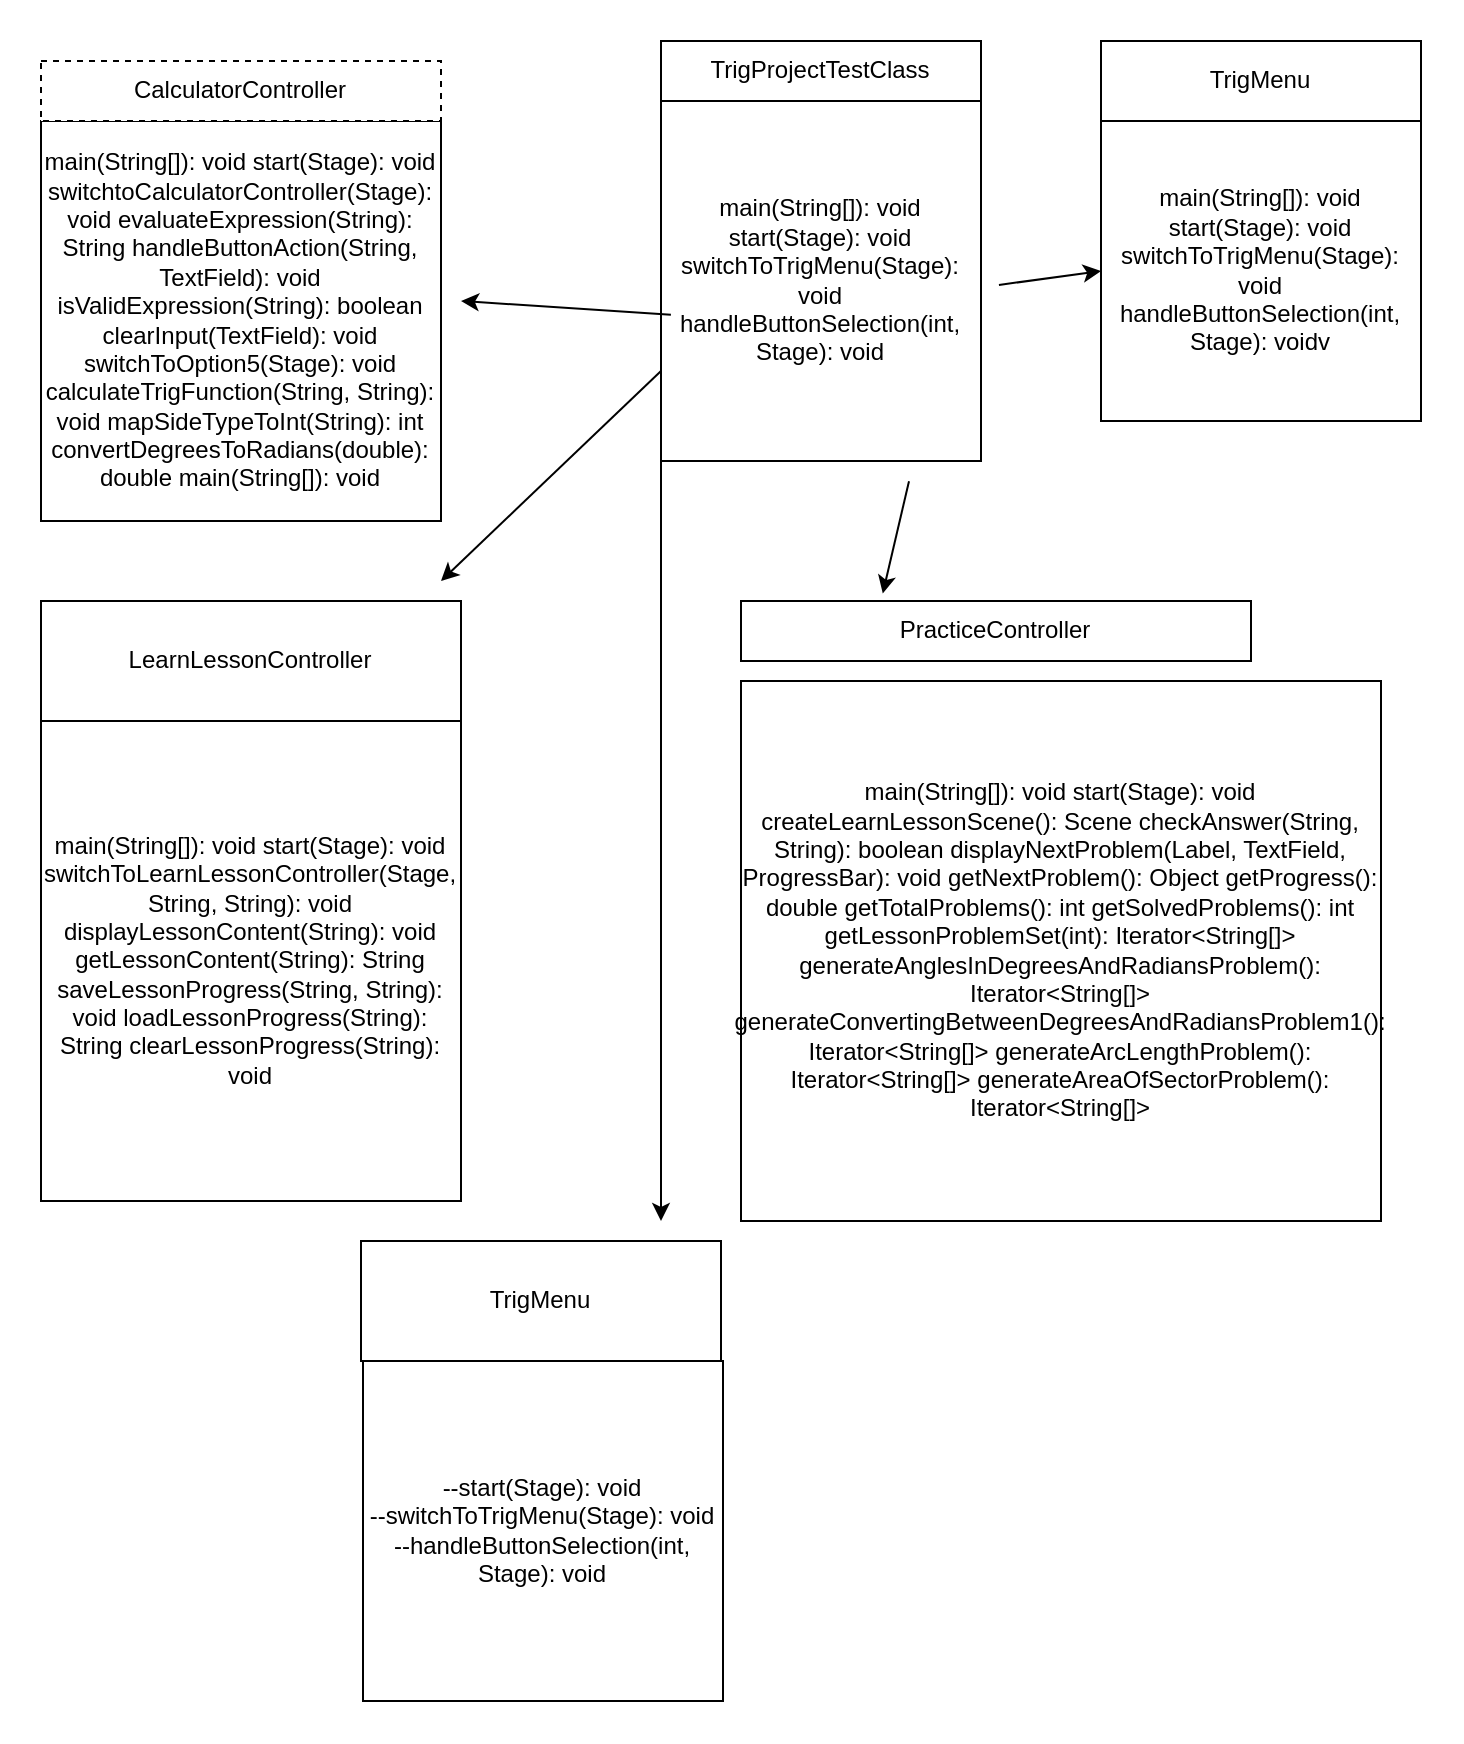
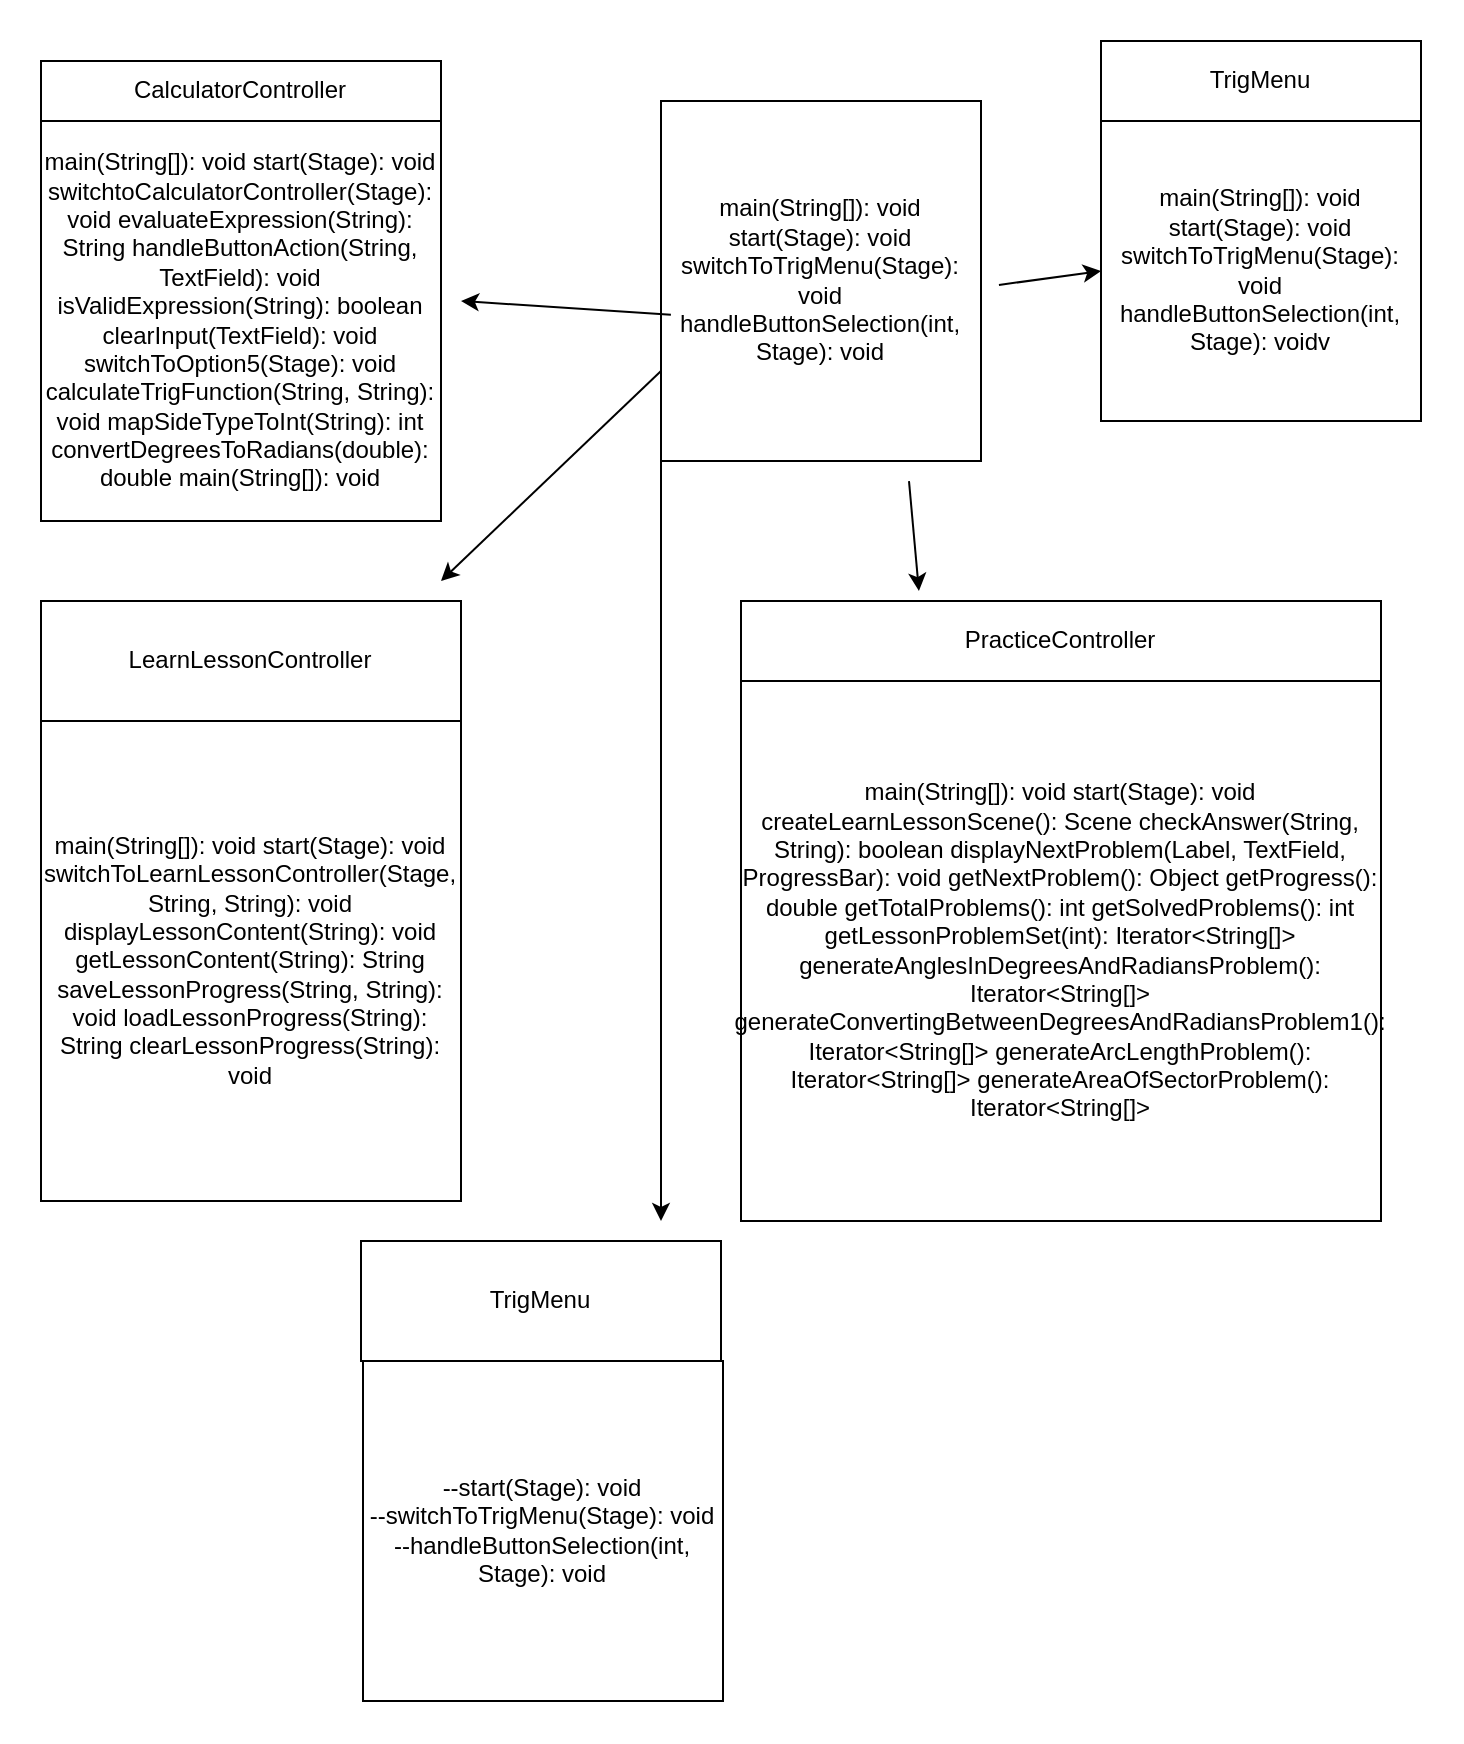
node "TrigProjectTestClass": removed
node "CalculatorController": style dashed -> solid
node "PracticeController": size 510x60 -> 640x80
